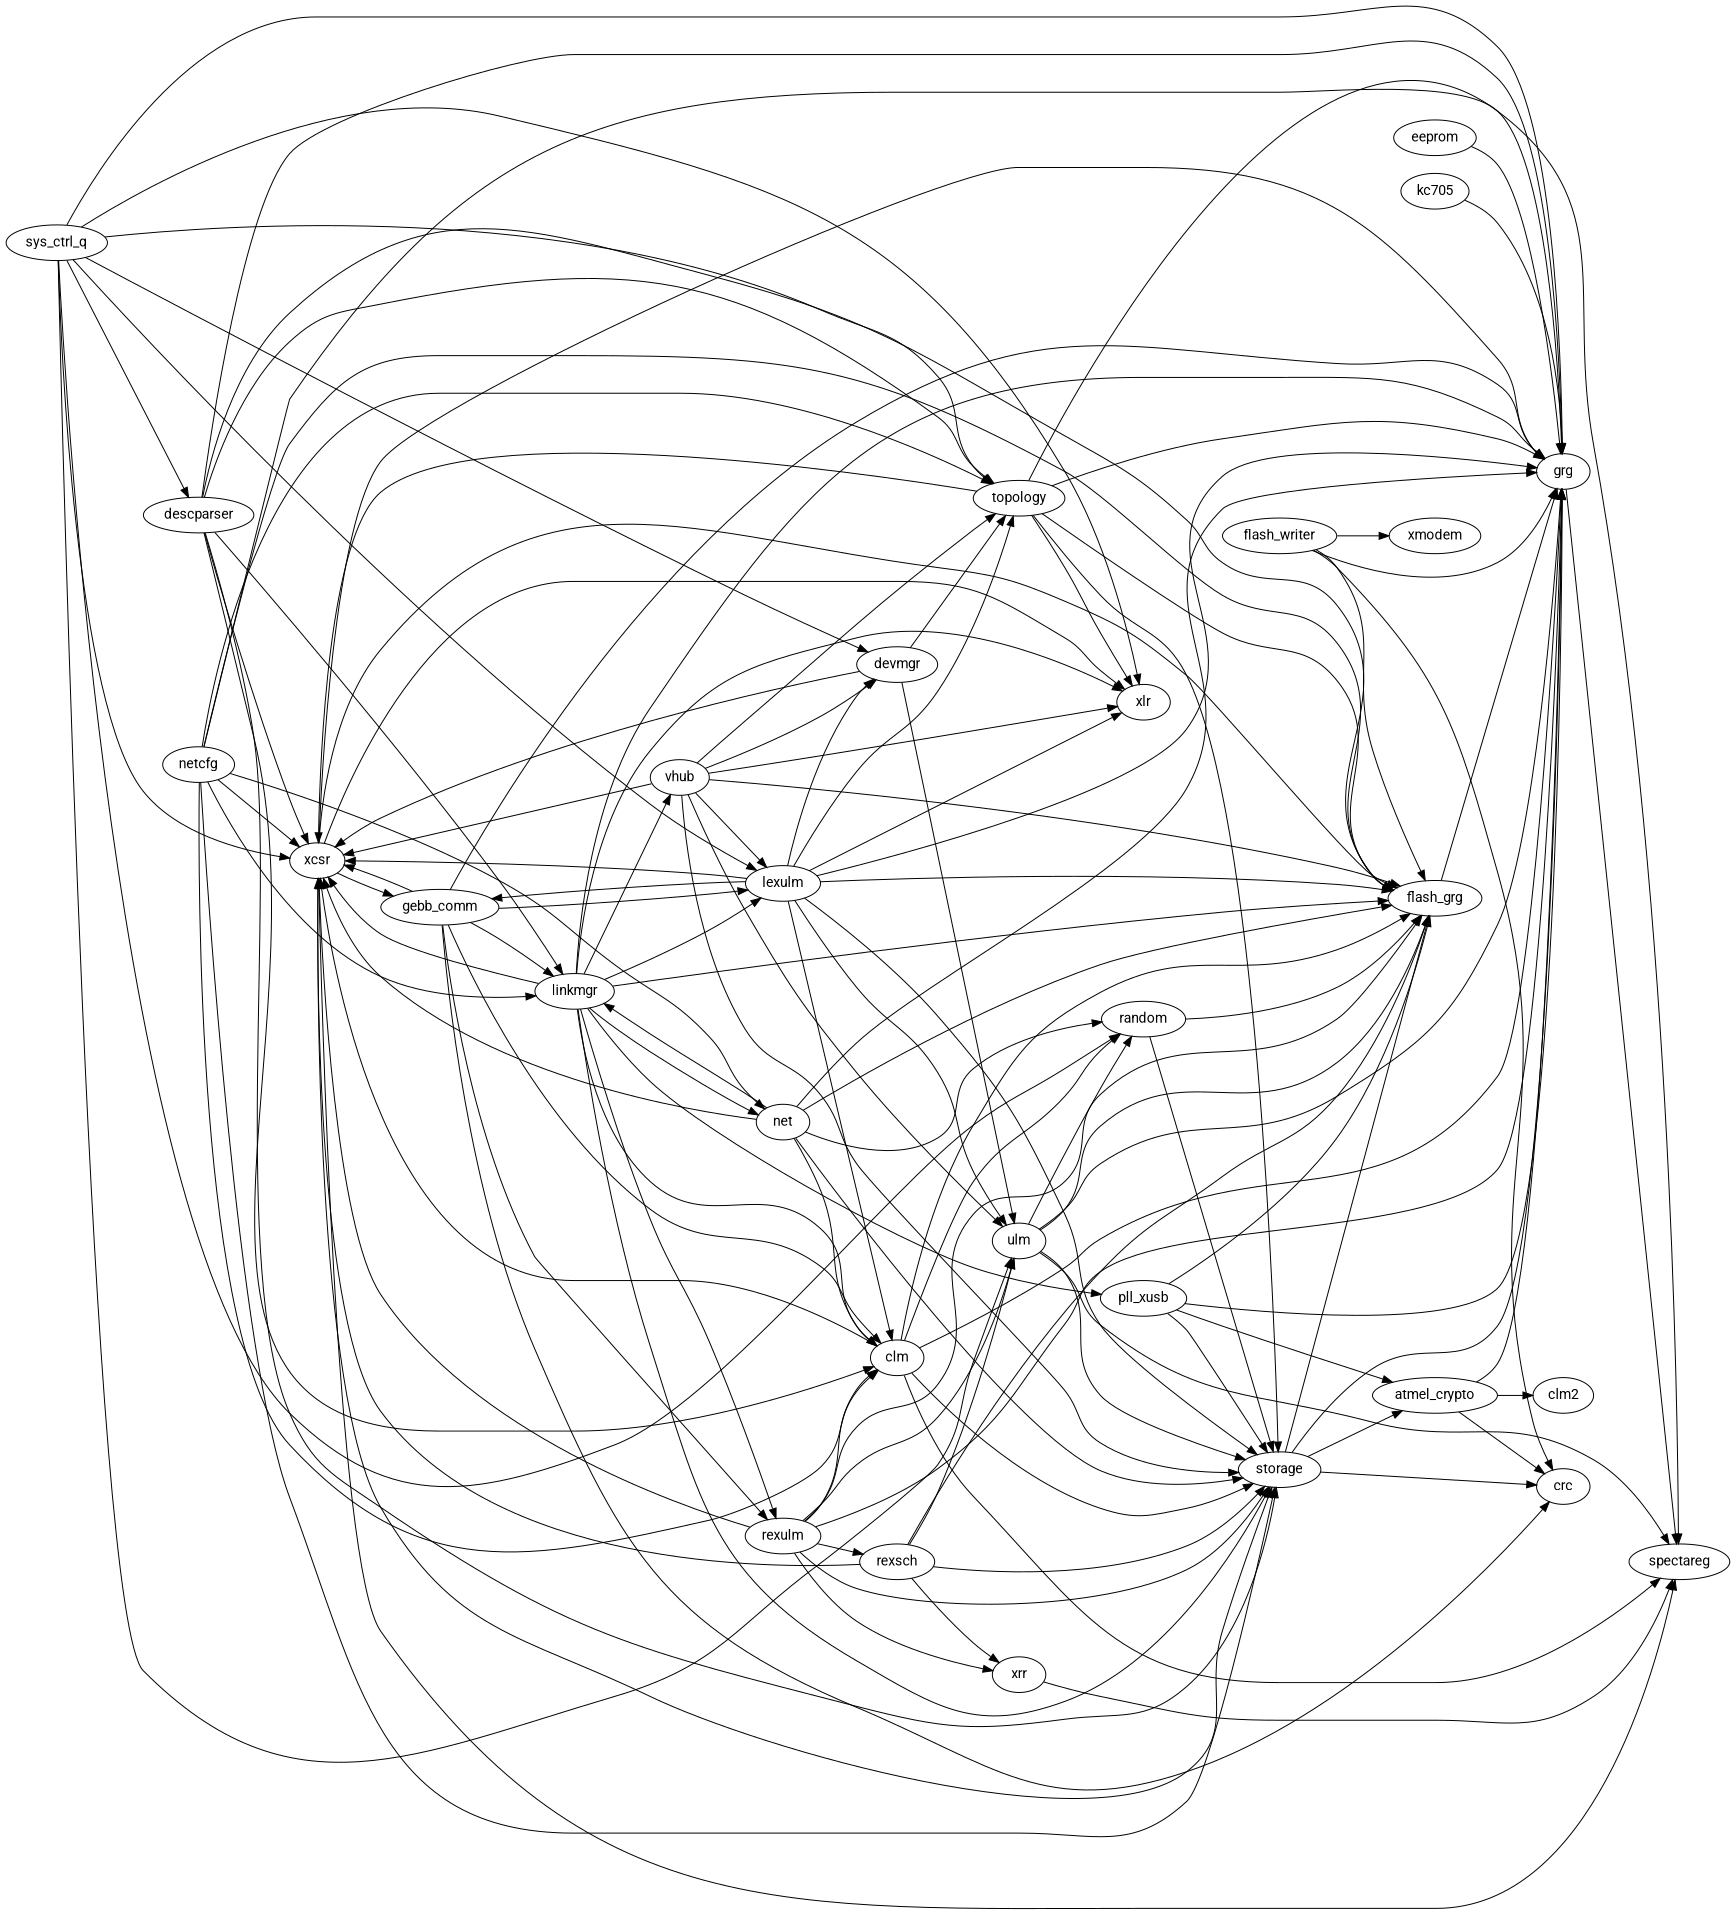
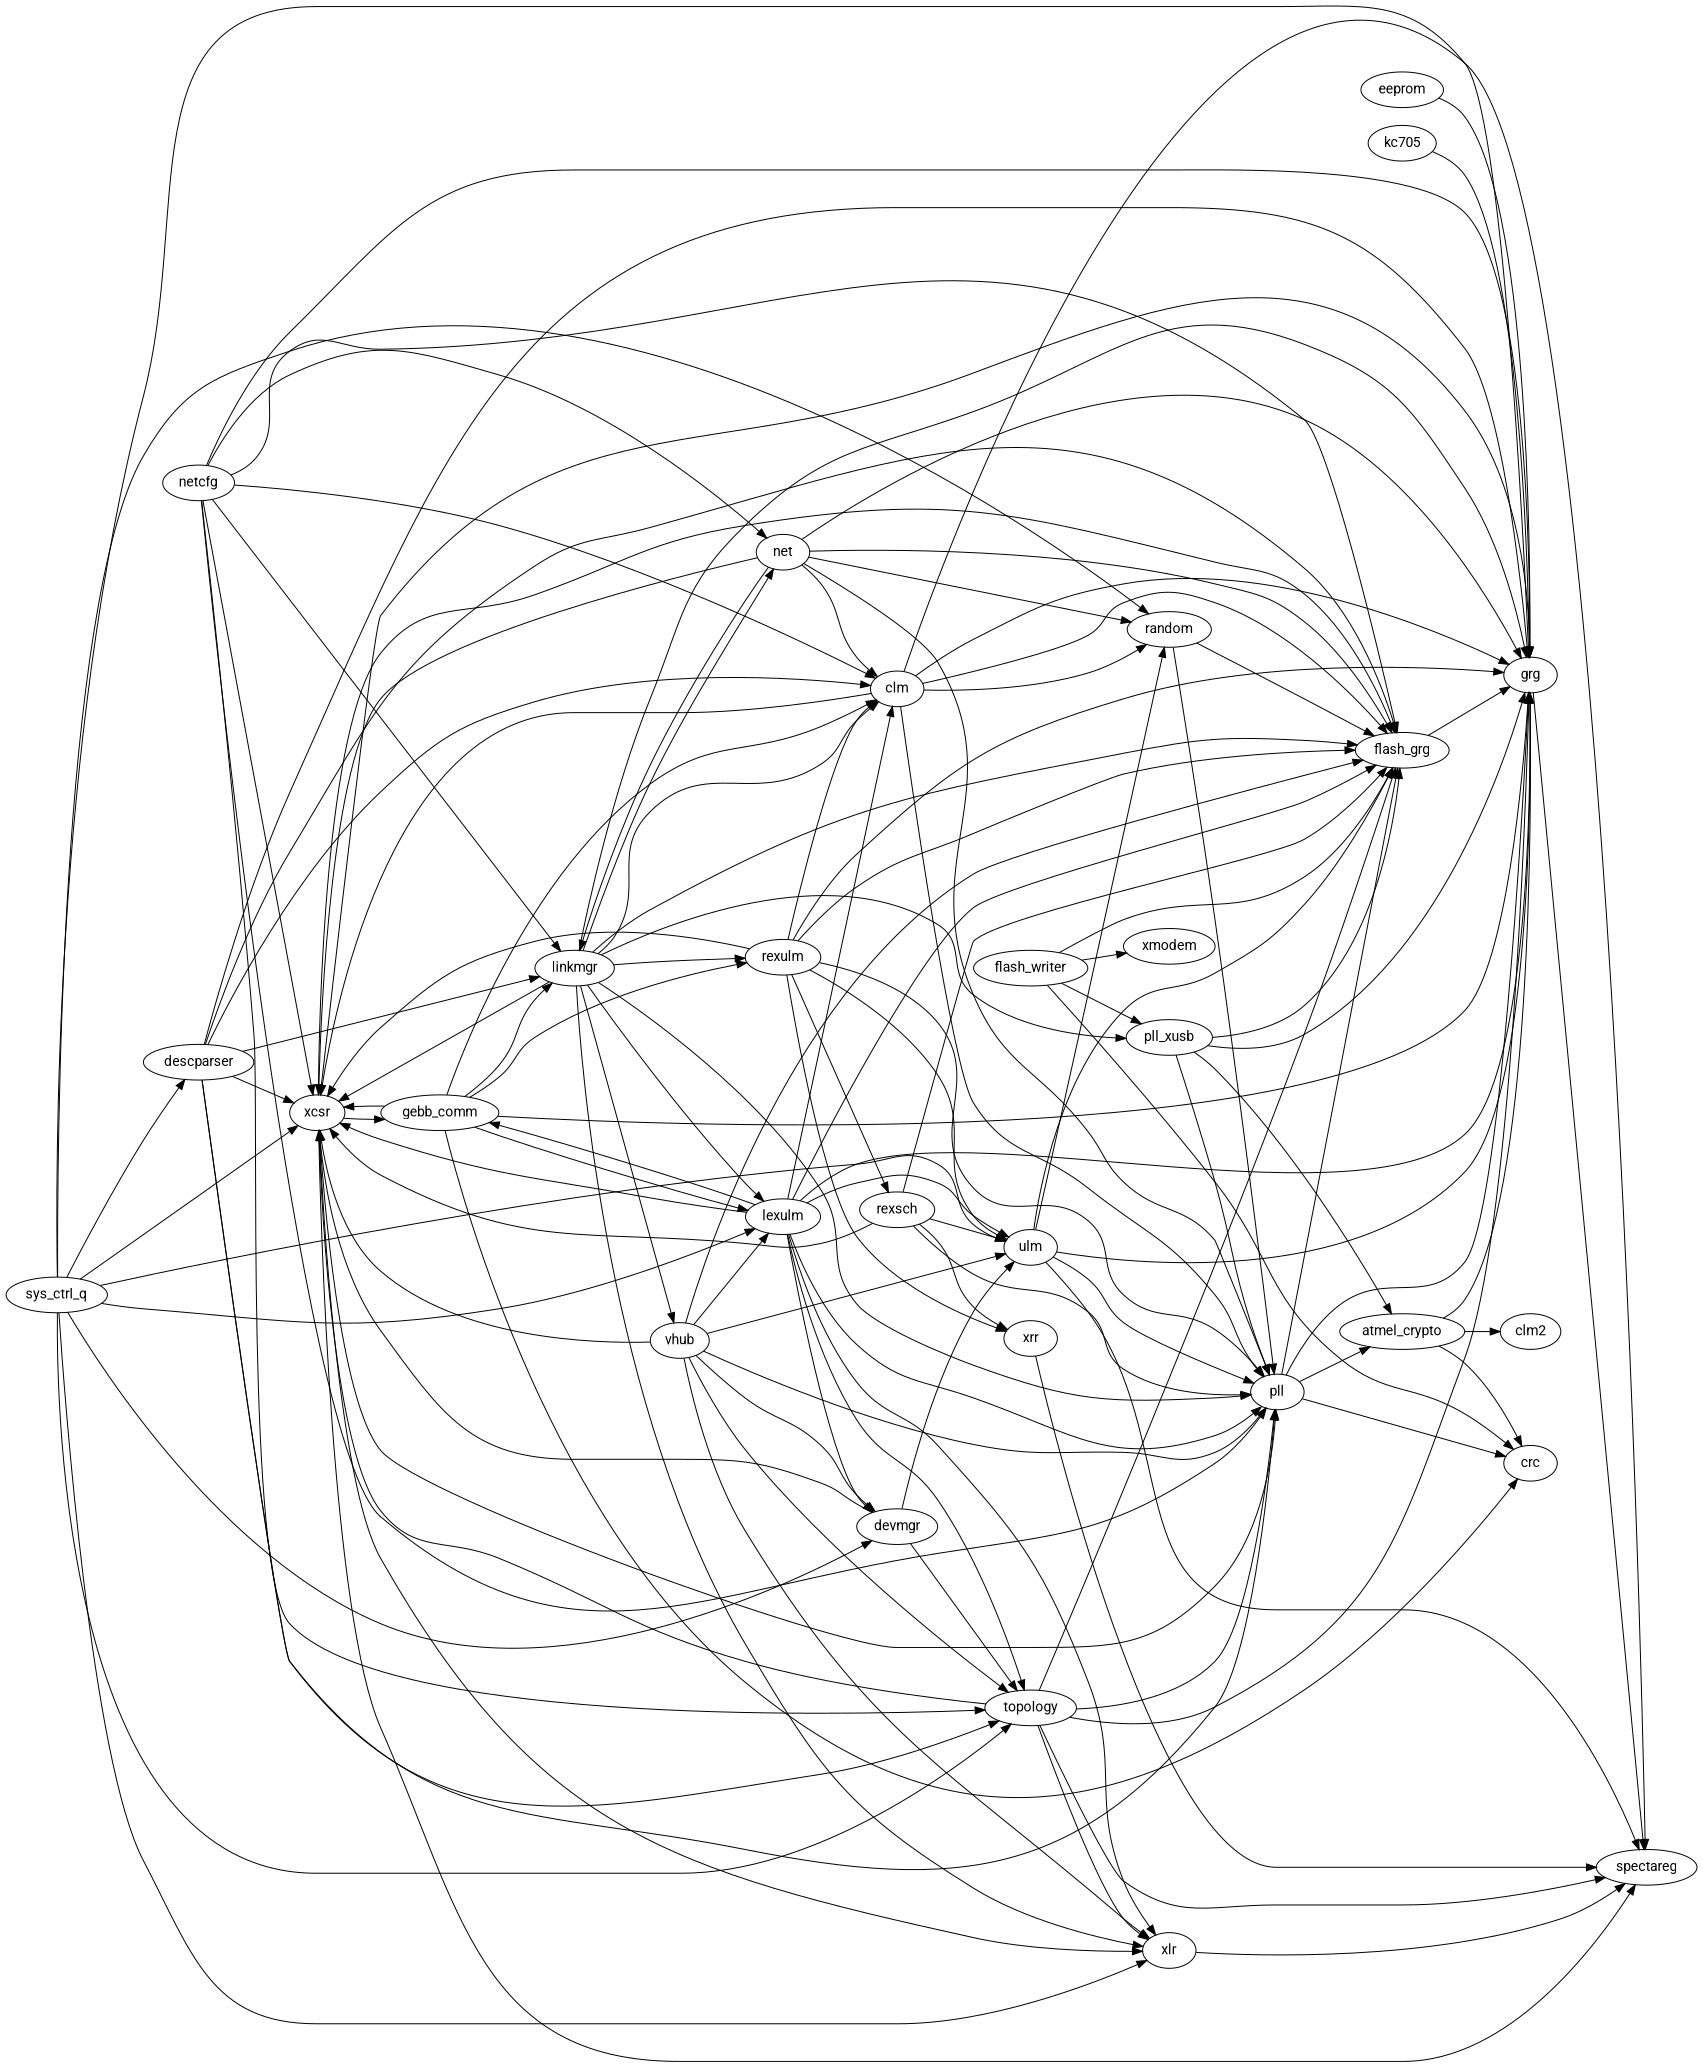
edge "flash_writer" -> "grg": now "flash_writer" -> "pll_xusb"
node "storage": label "storage" -> "pll"
edge "xlr" -> "spectareg": added
